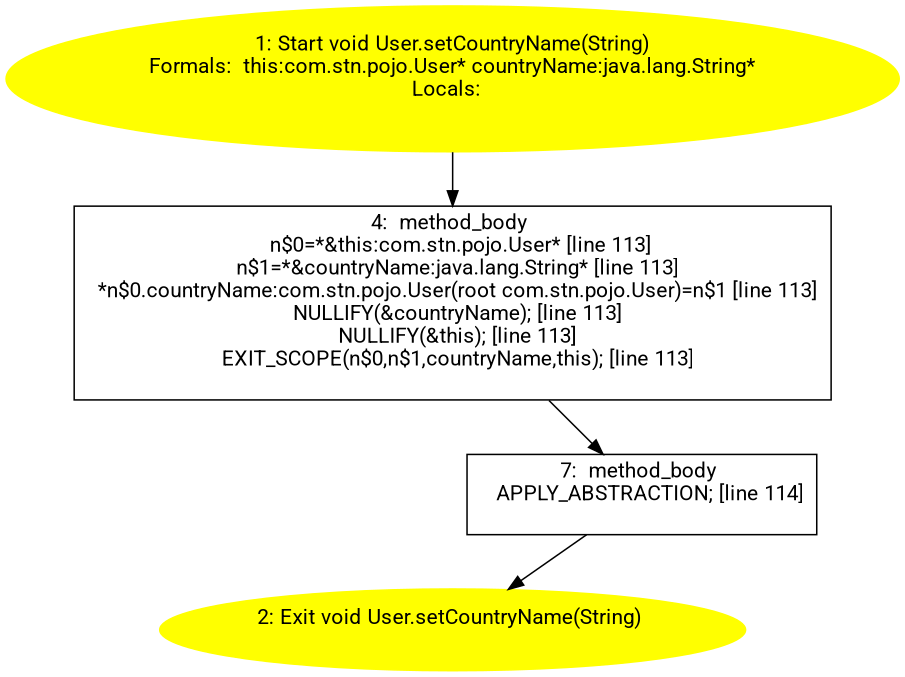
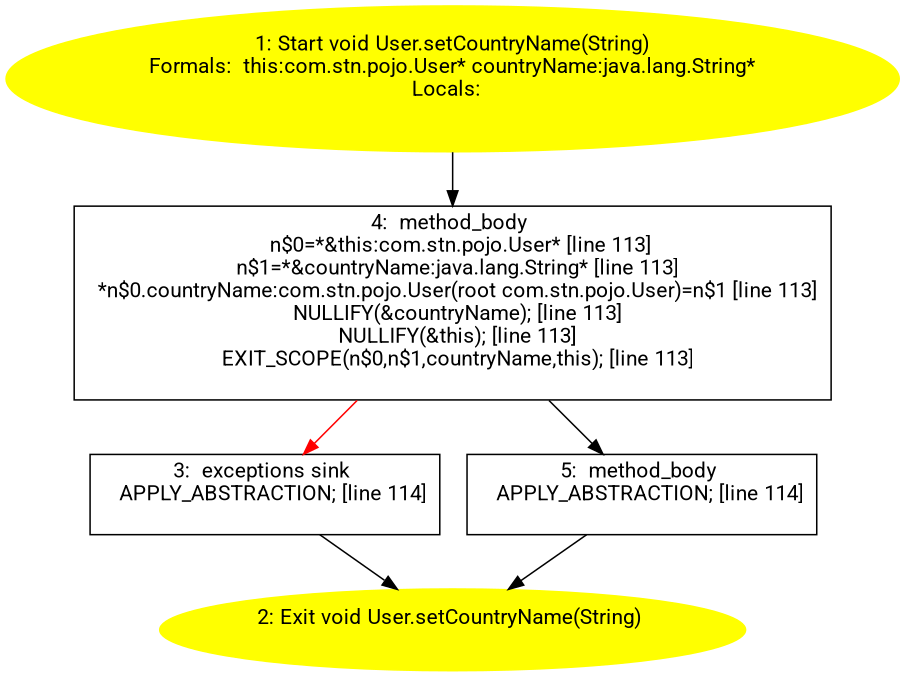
node "3:  exceptions sink APPLY_ABSTRACTION; [line 114]": added
node "7:  method_body APPLY_ABSTRACTION; [line 114]": label "7:  method_body APPLY_ABSTRACTION; [line 114]" -> "5:  method_body APPLY_ABSTRACTION; [line 114]"
